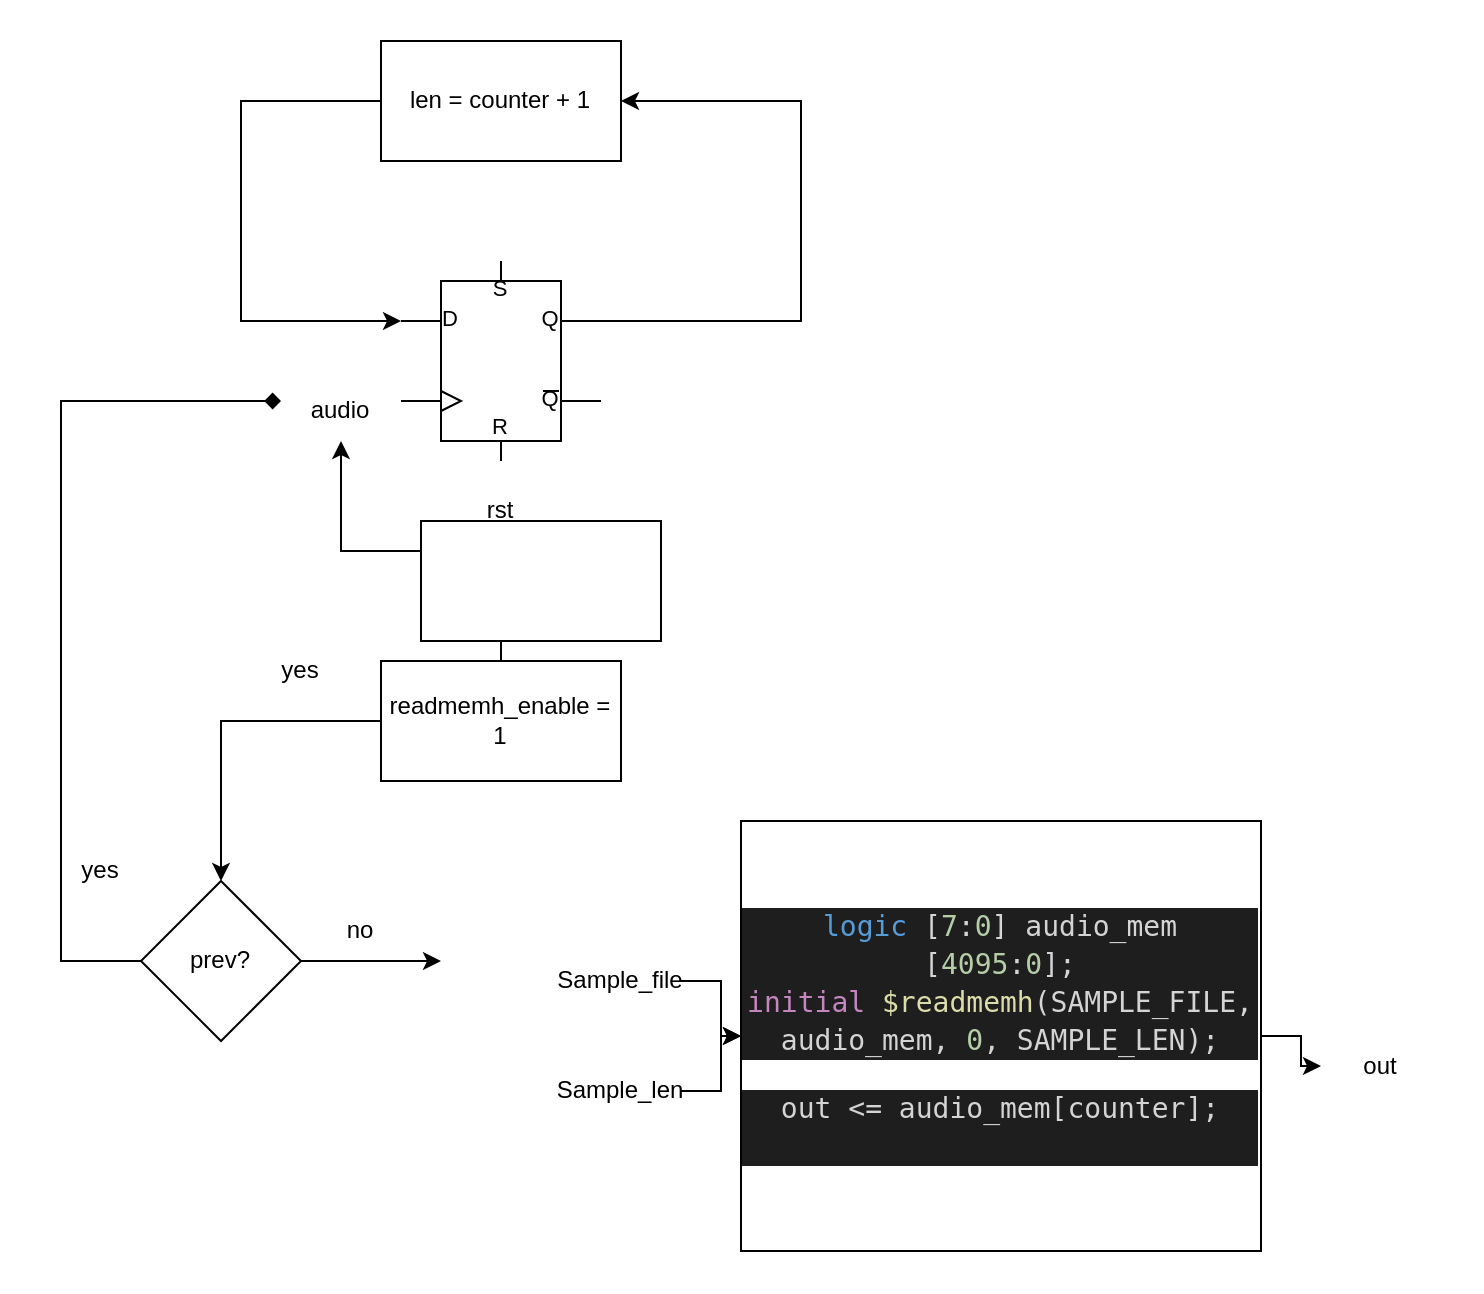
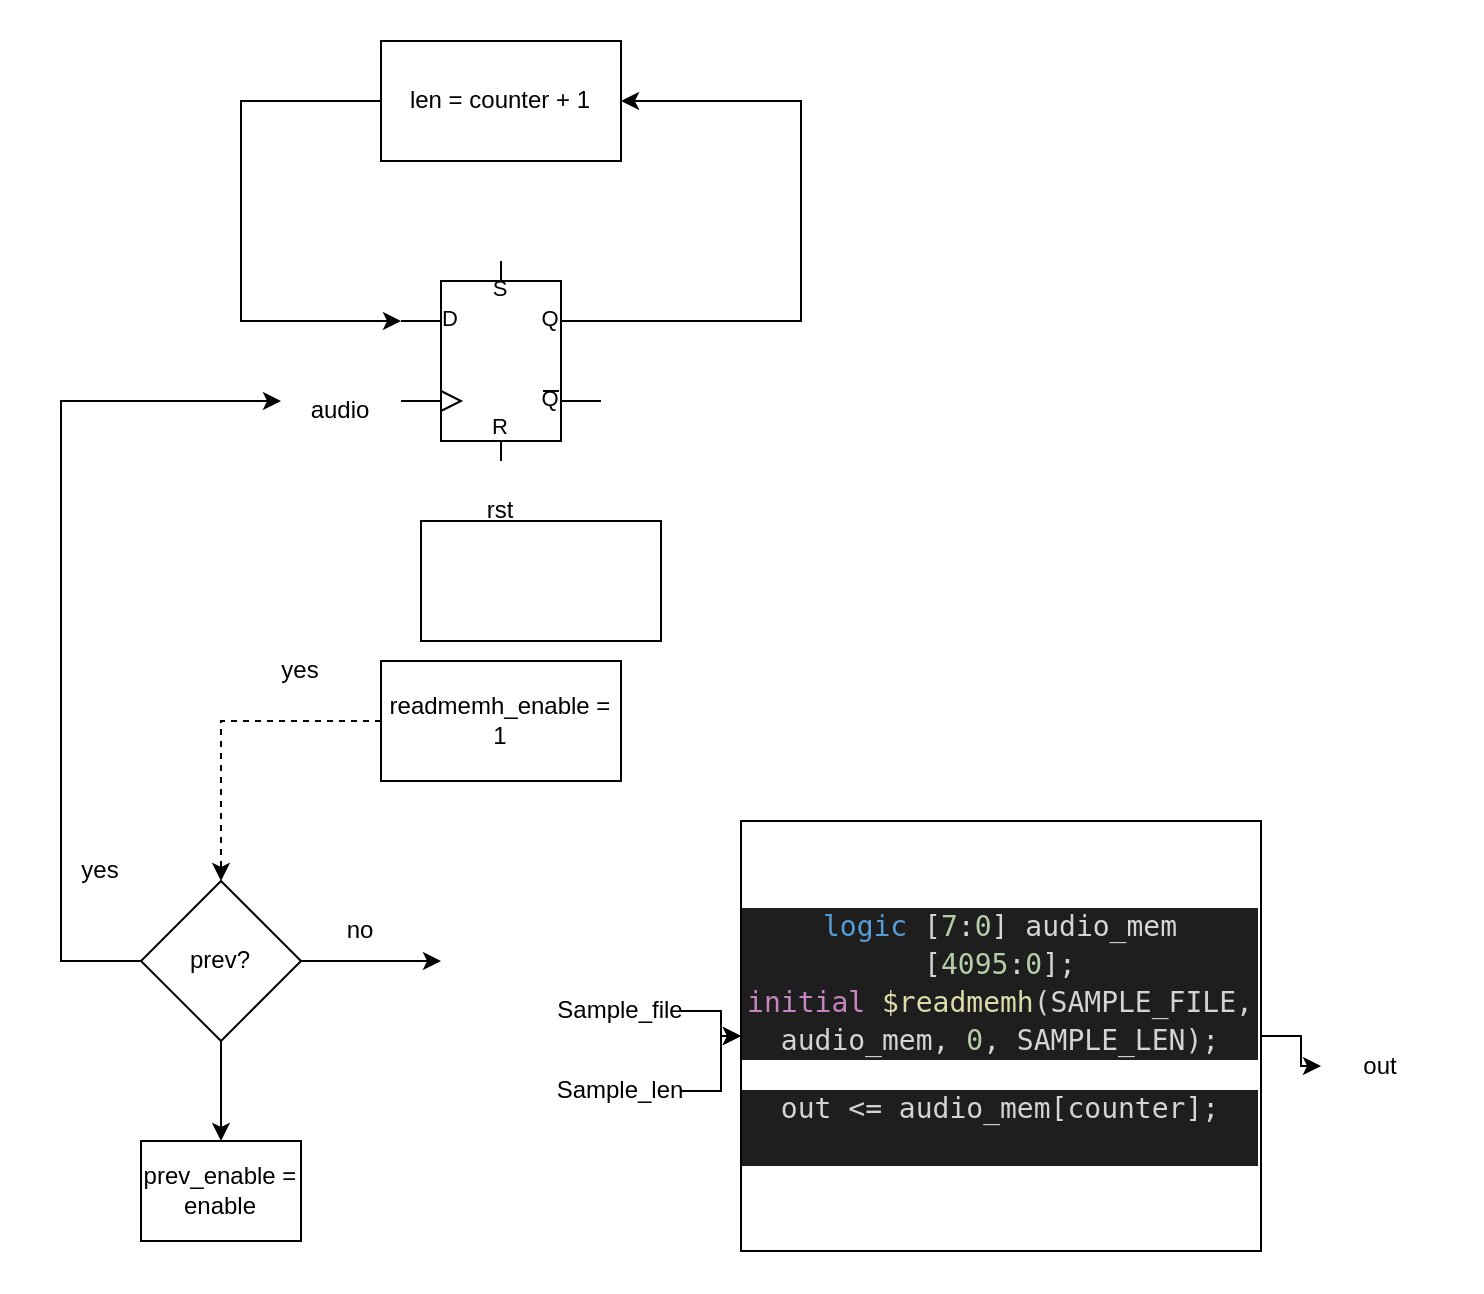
edge "prev?" -> "audio": arrowhead diamond -> classic
edge "readmemh_enable = 1" -> "audio": removed
edge "readmemh_enable = 1" -> "prev?": style solid -> dashed
node "Sample_file": moved (621, 981) -> (621, 1011)
edge "prev?" -> "prev_enable = enable": added
node "prev_enable = enable": added
